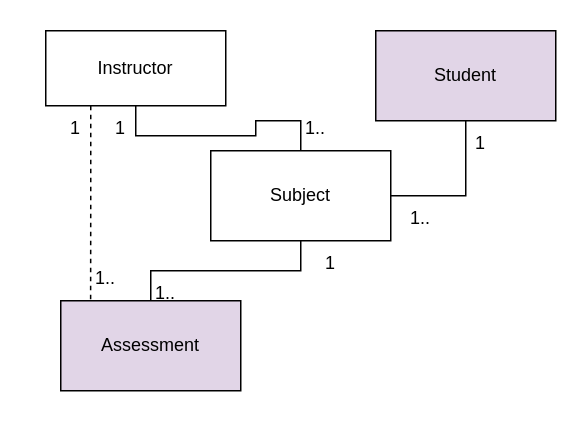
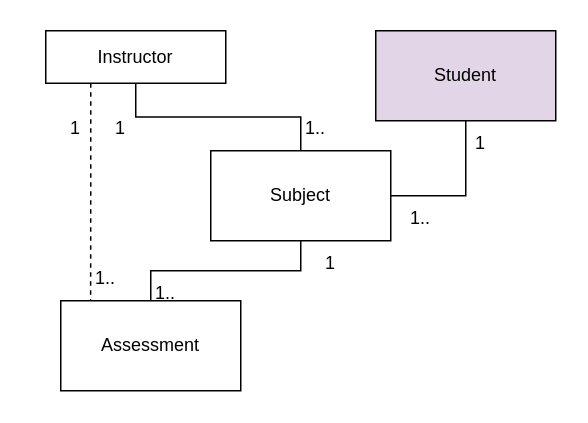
node "Instructor": size 180x75 -> 180x53
node "Assessment": fillcolor #e1d5e7 -> #ffffff
